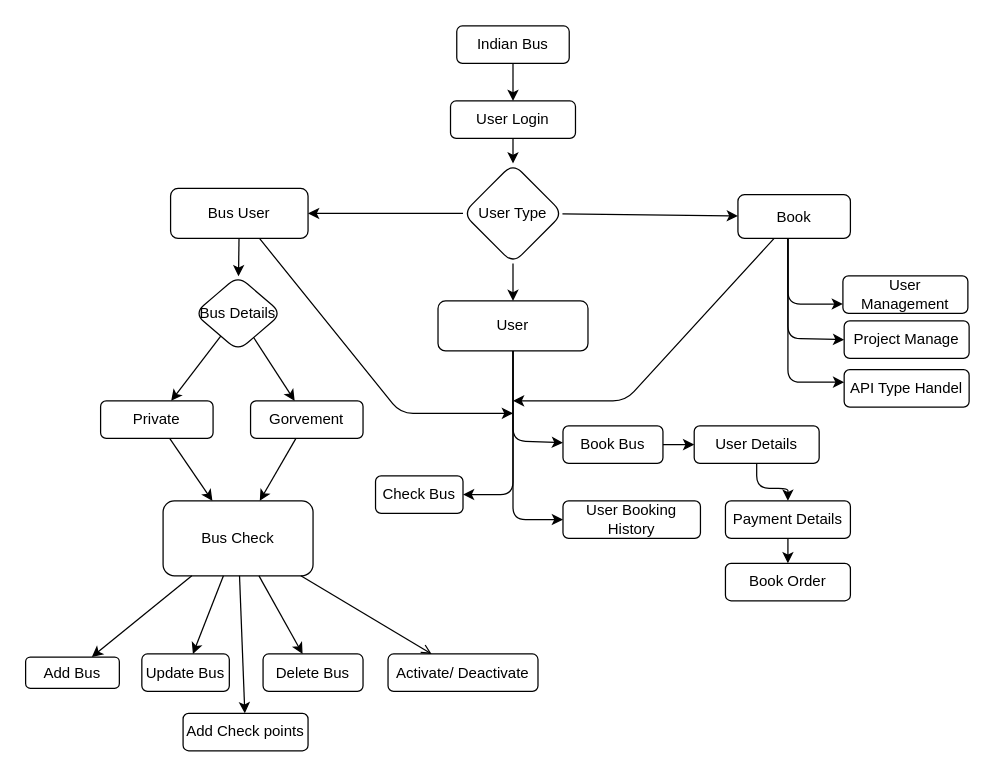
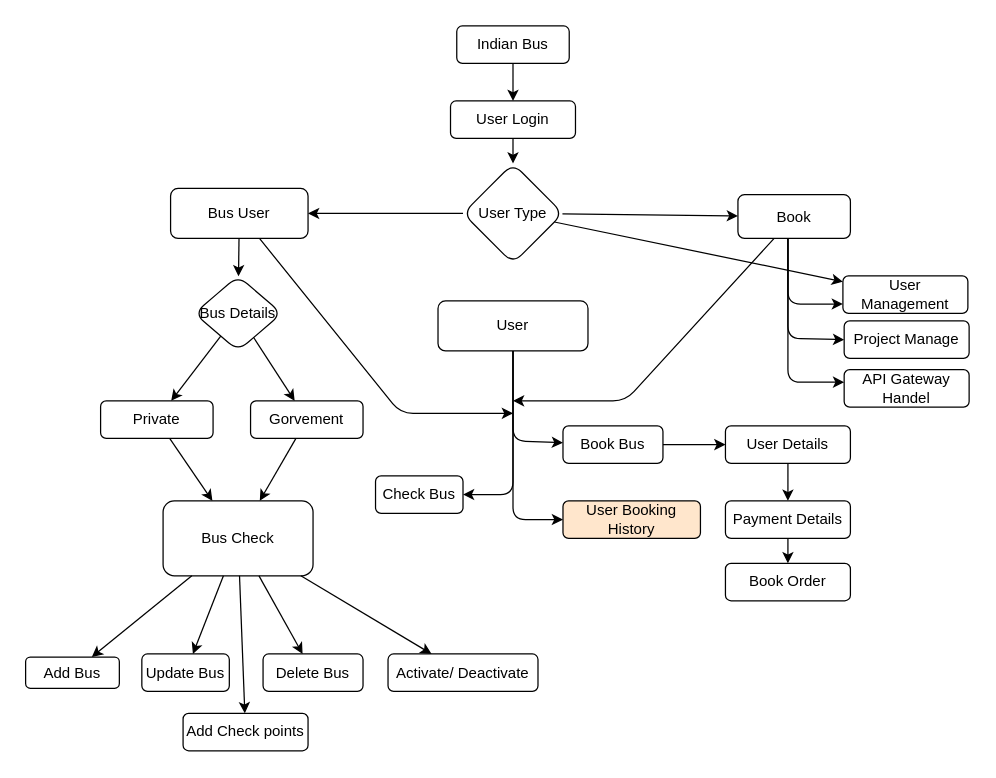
edge "User Type" -> "User": now "User Type" -> "User Management"
node "API Type Handel": label "API Type Handel" -> "API Gateway Handel"
node "User Details": moved (757, 444) -> (788, 444)
node "User Booking History": fillcolor #ffffff -> #ffe6cc
edge "Bus Check" -> "Activate/ Deactivate": arrowhead open -> classic
